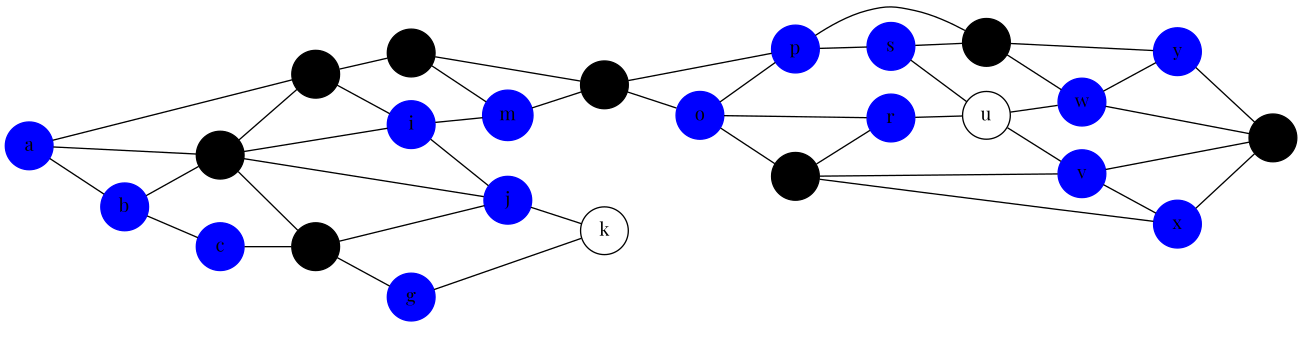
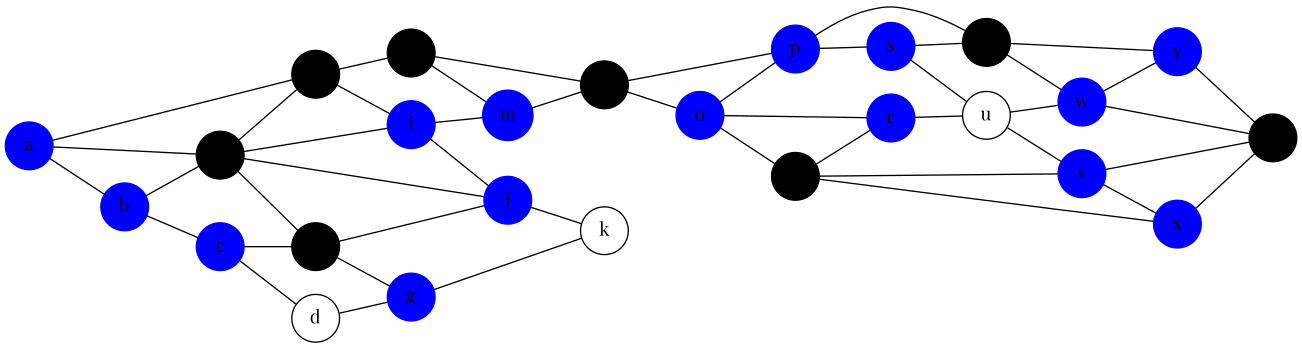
node "d": added
